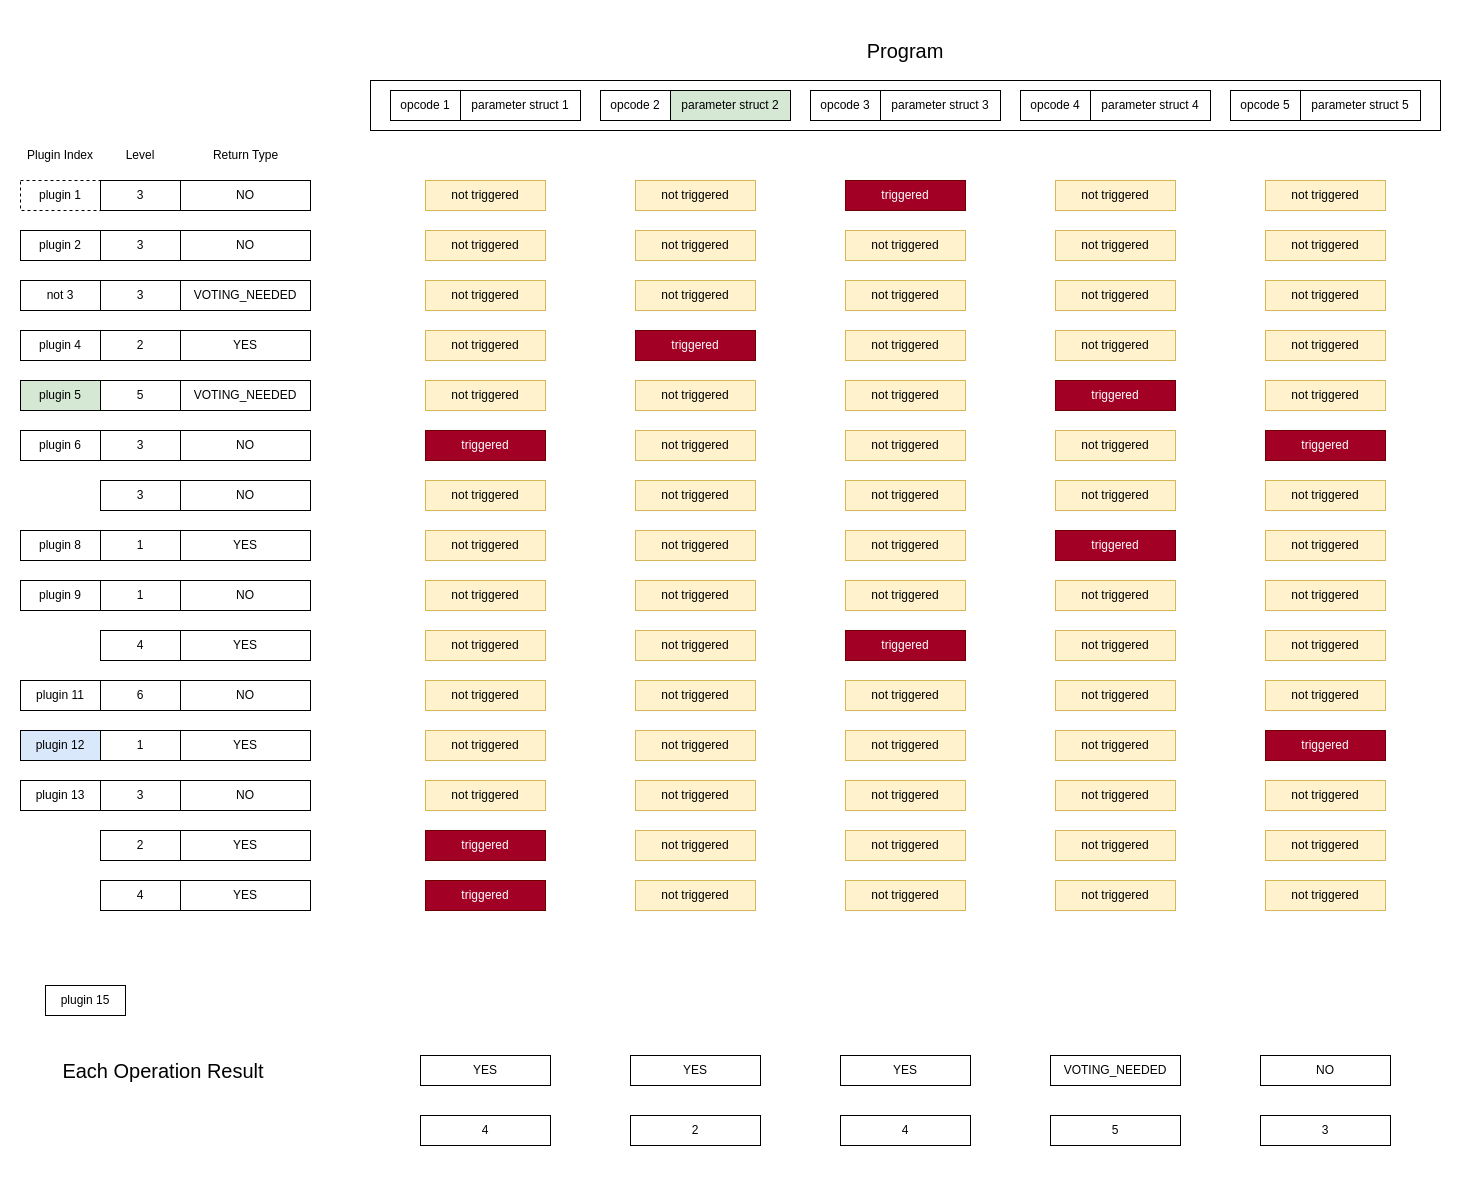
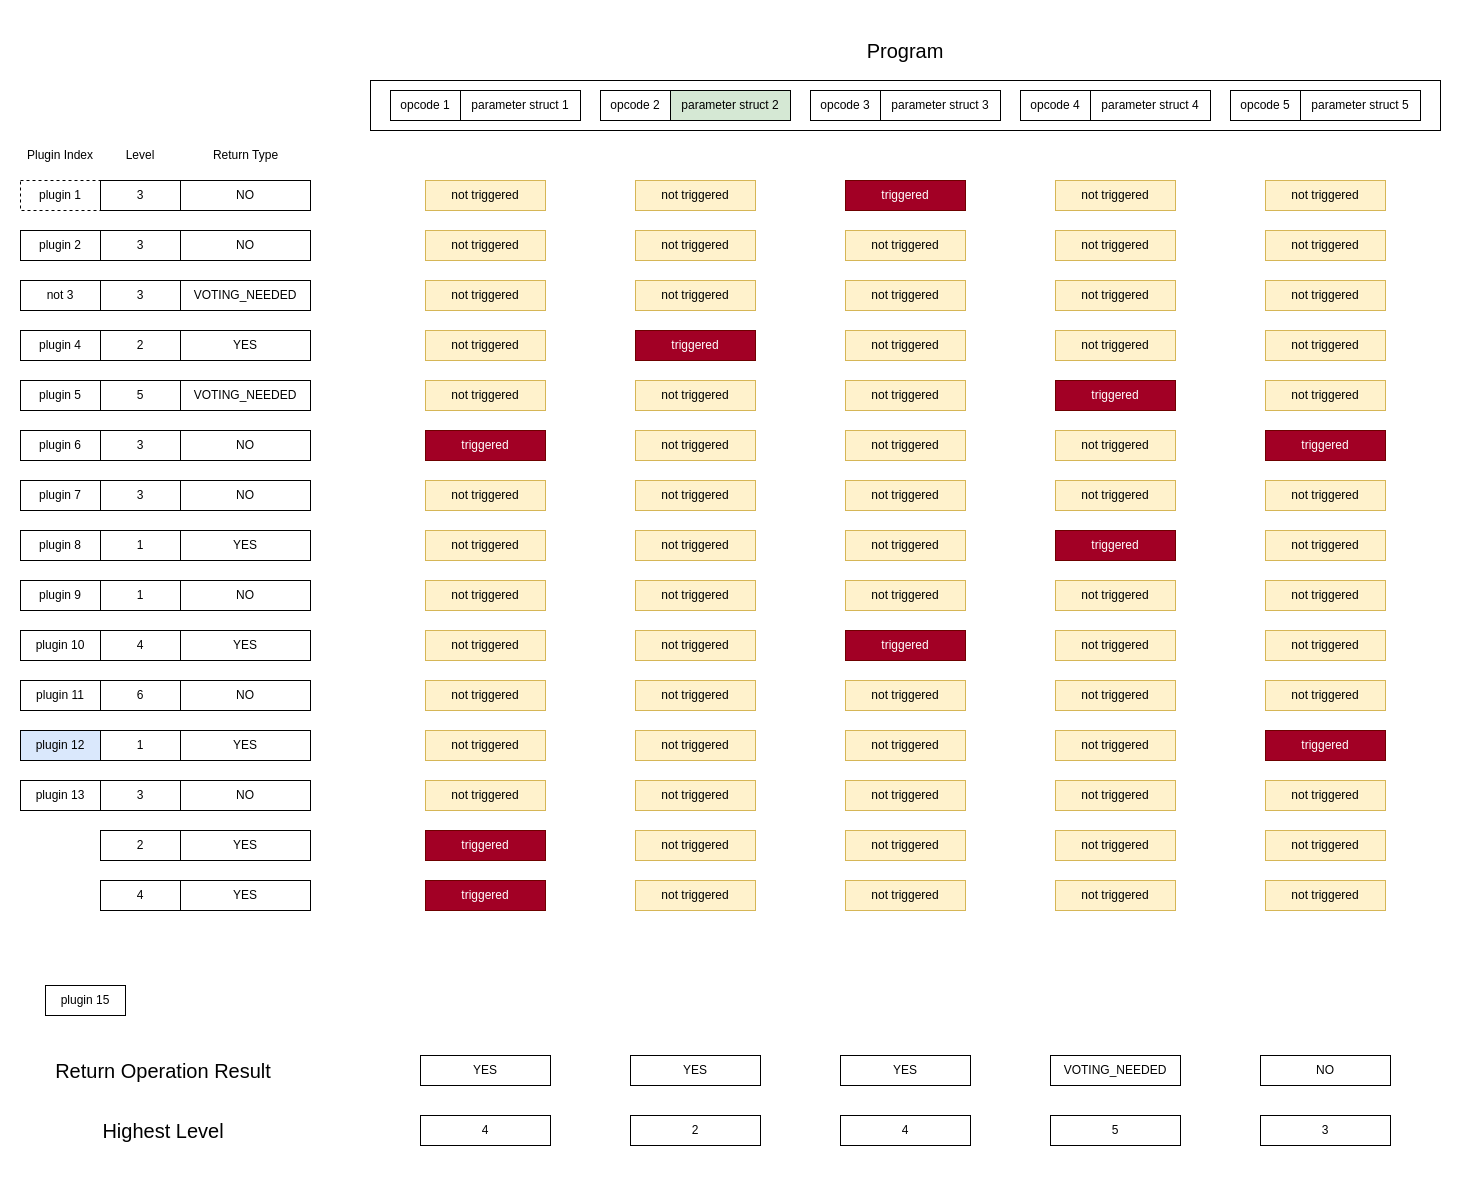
node "plugin 5": fillcolor #d5e8d4 -> #ffffff
node "plugin 7": added
node "plugin 10": added
node "Each Operation Result": label "Each Operation Result" -> "Return Operation Result"
node "Highest Level": added
